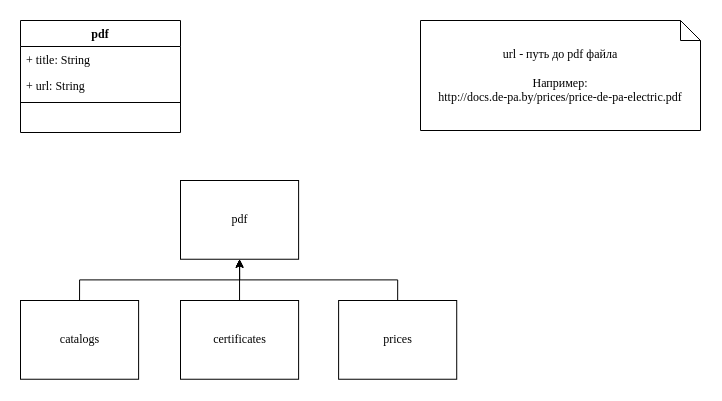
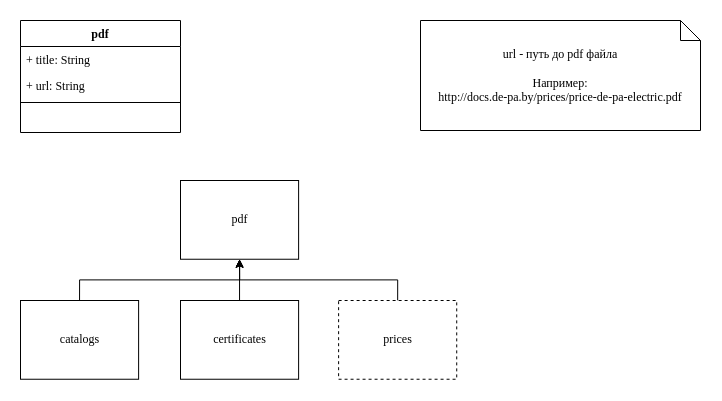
node "prices": style solid -> dashed
